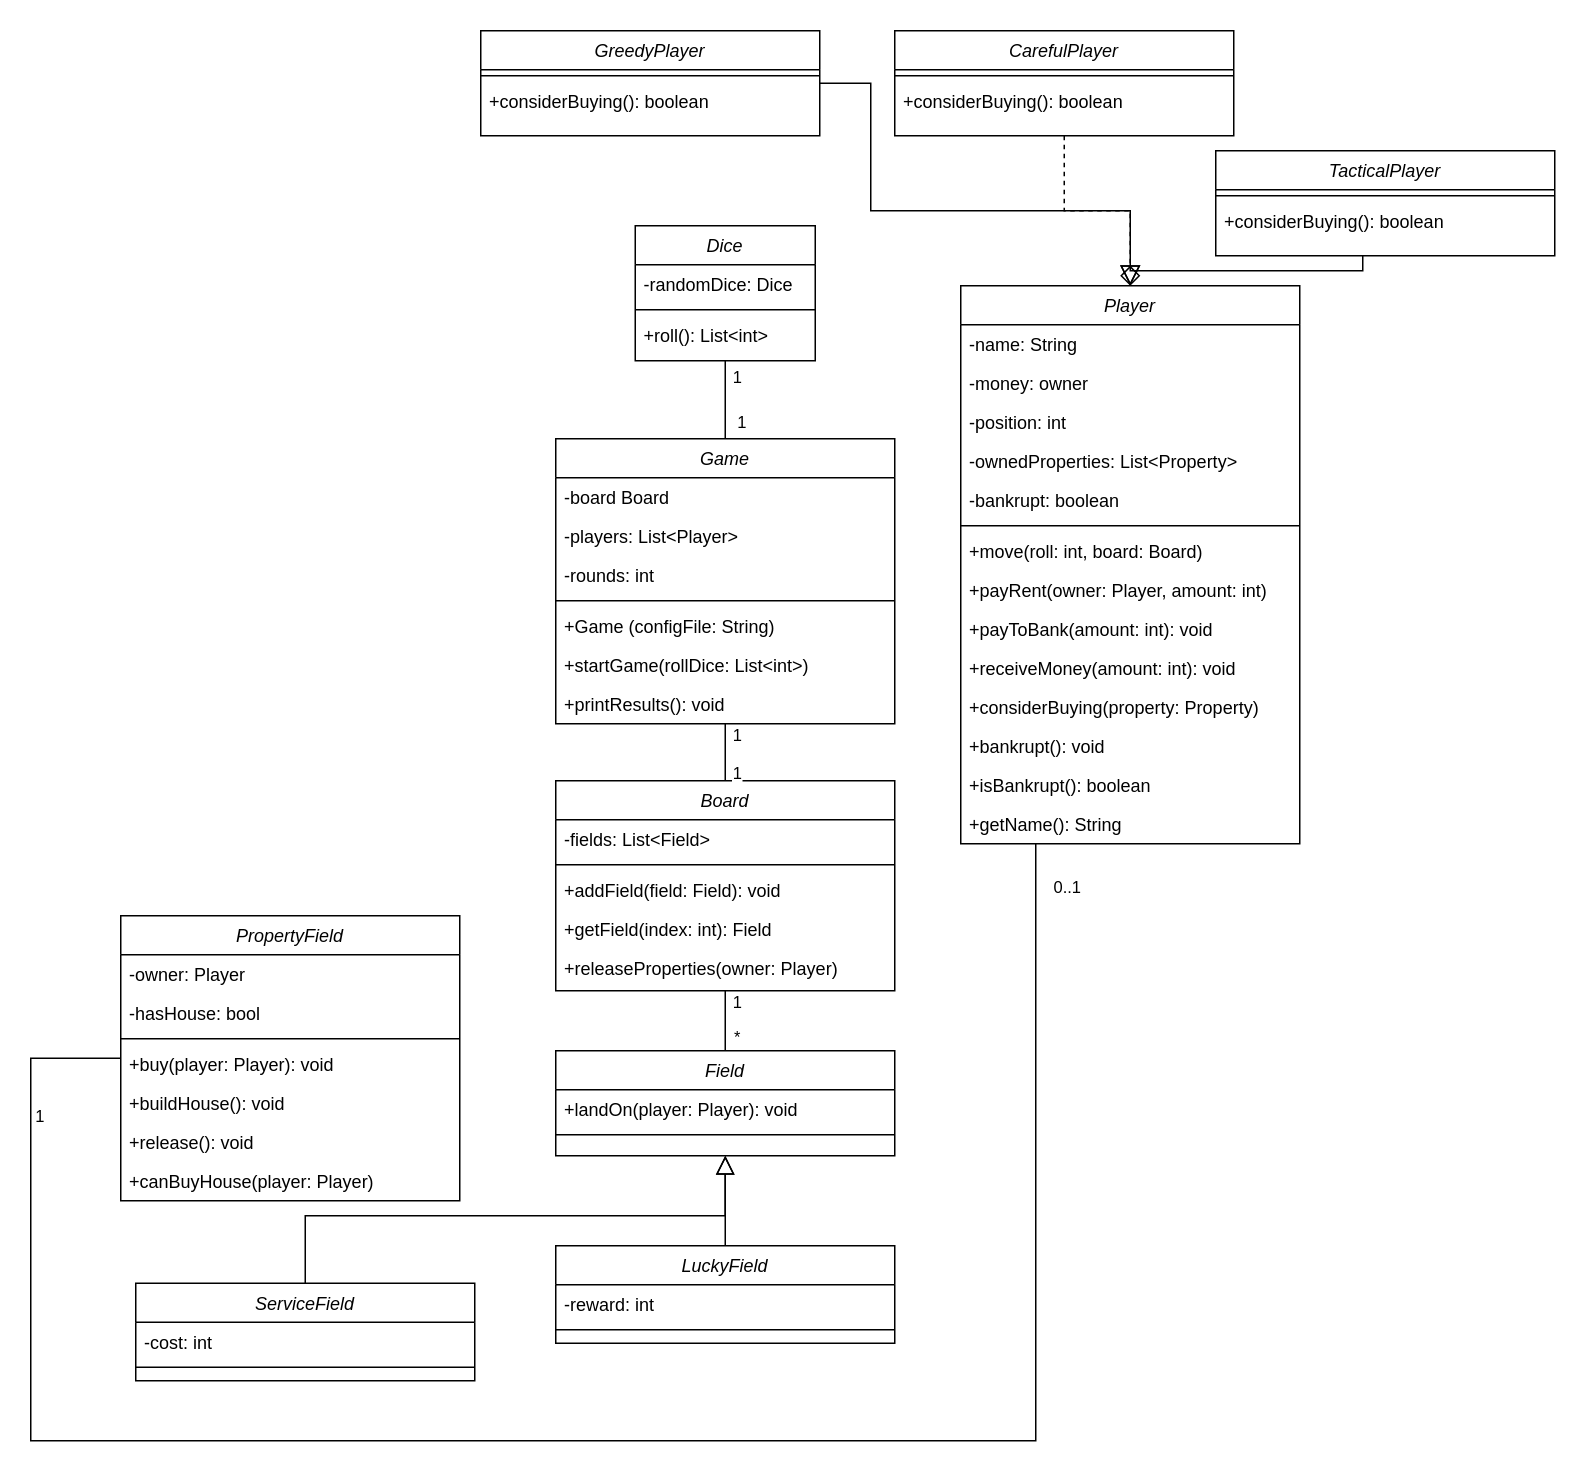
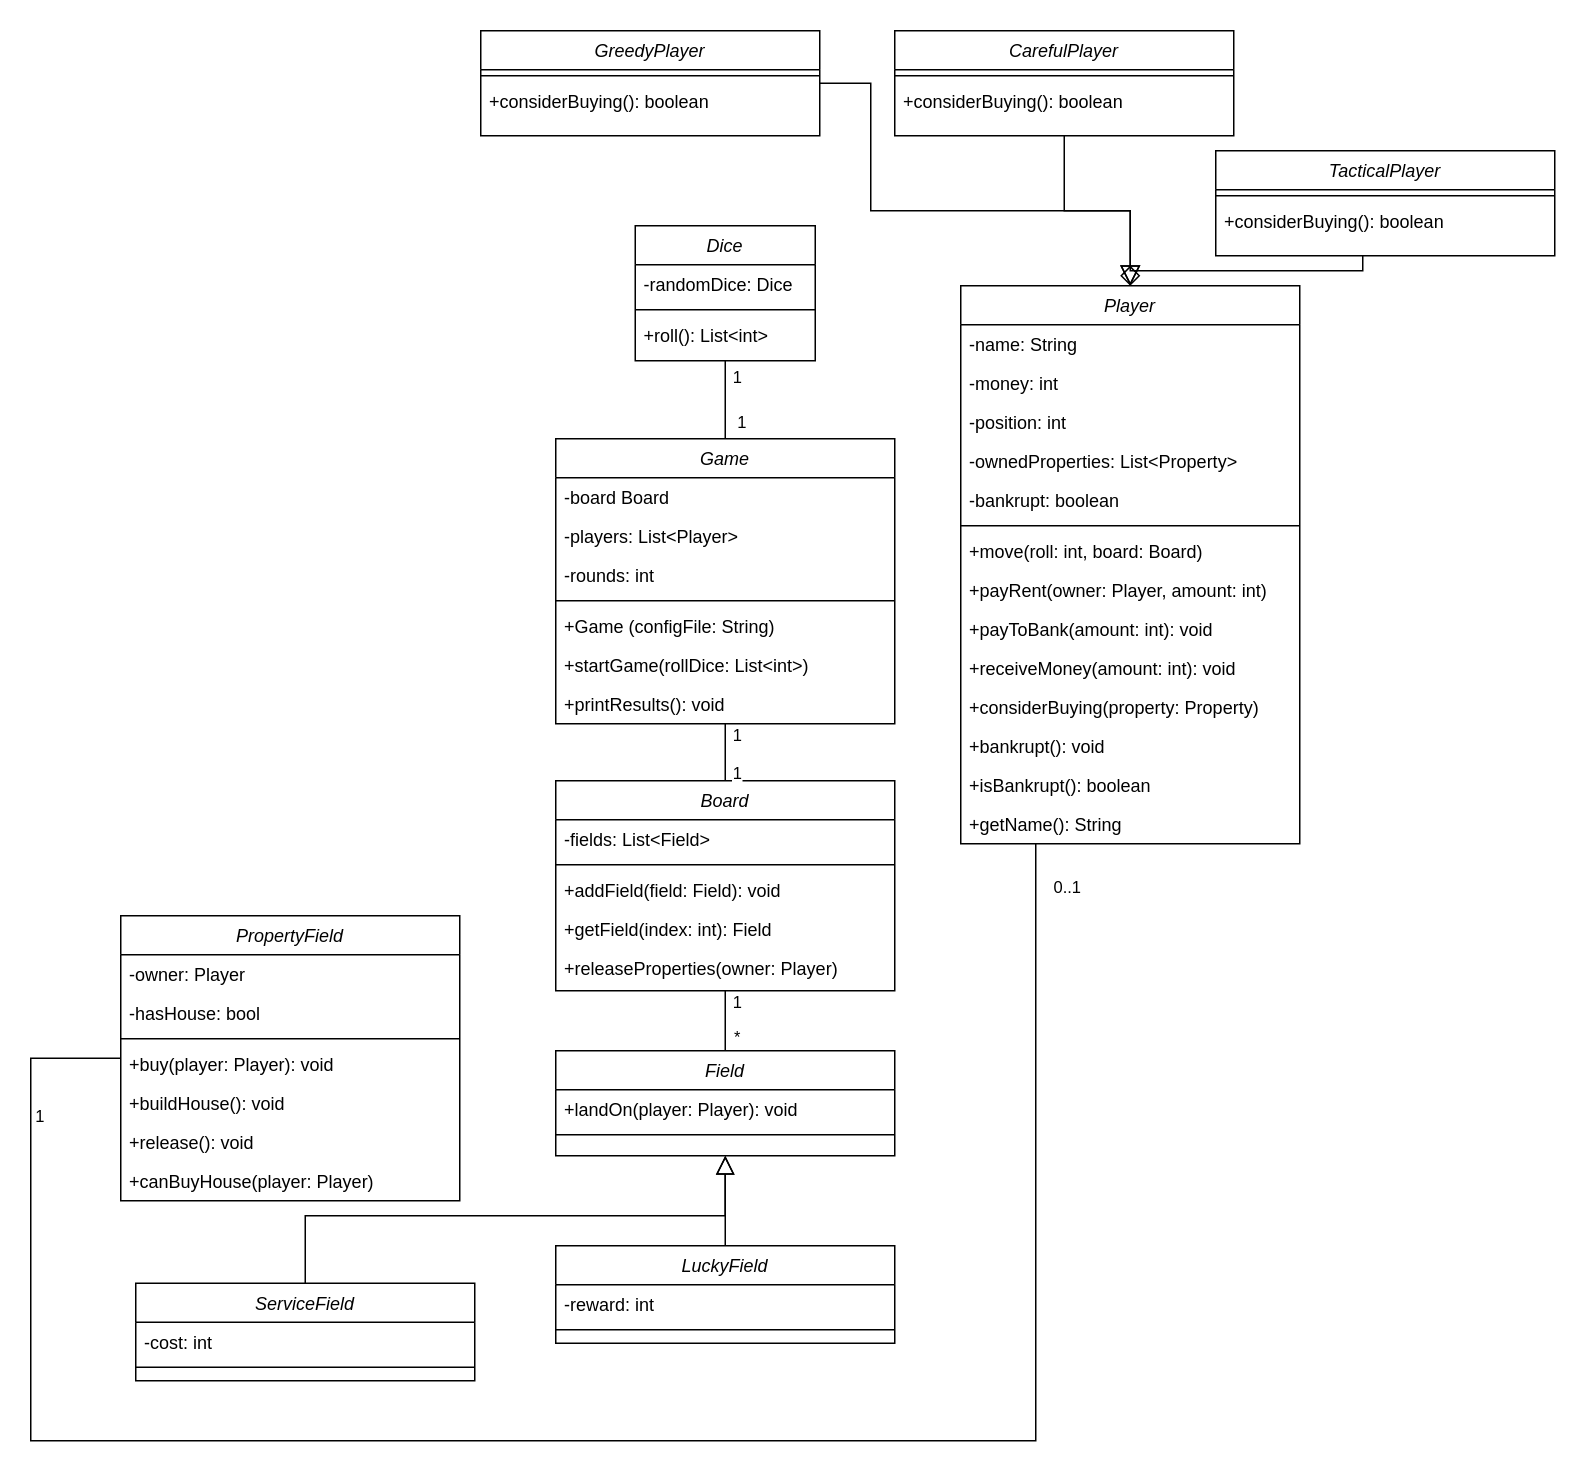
edge "CarefulPlayer" -> "Player": style dashed -> solid
node "-money: owner": label "-money: owner" -> "-money: int"
